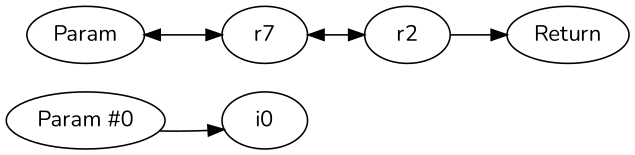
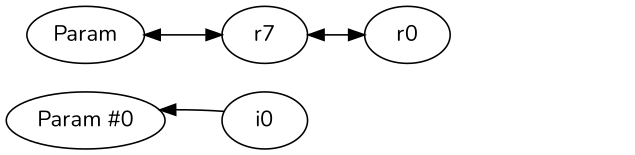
node "r2": label "r2" -> "r0"
node "Return": removed
edge "Param #0" -> "i0": reversed
